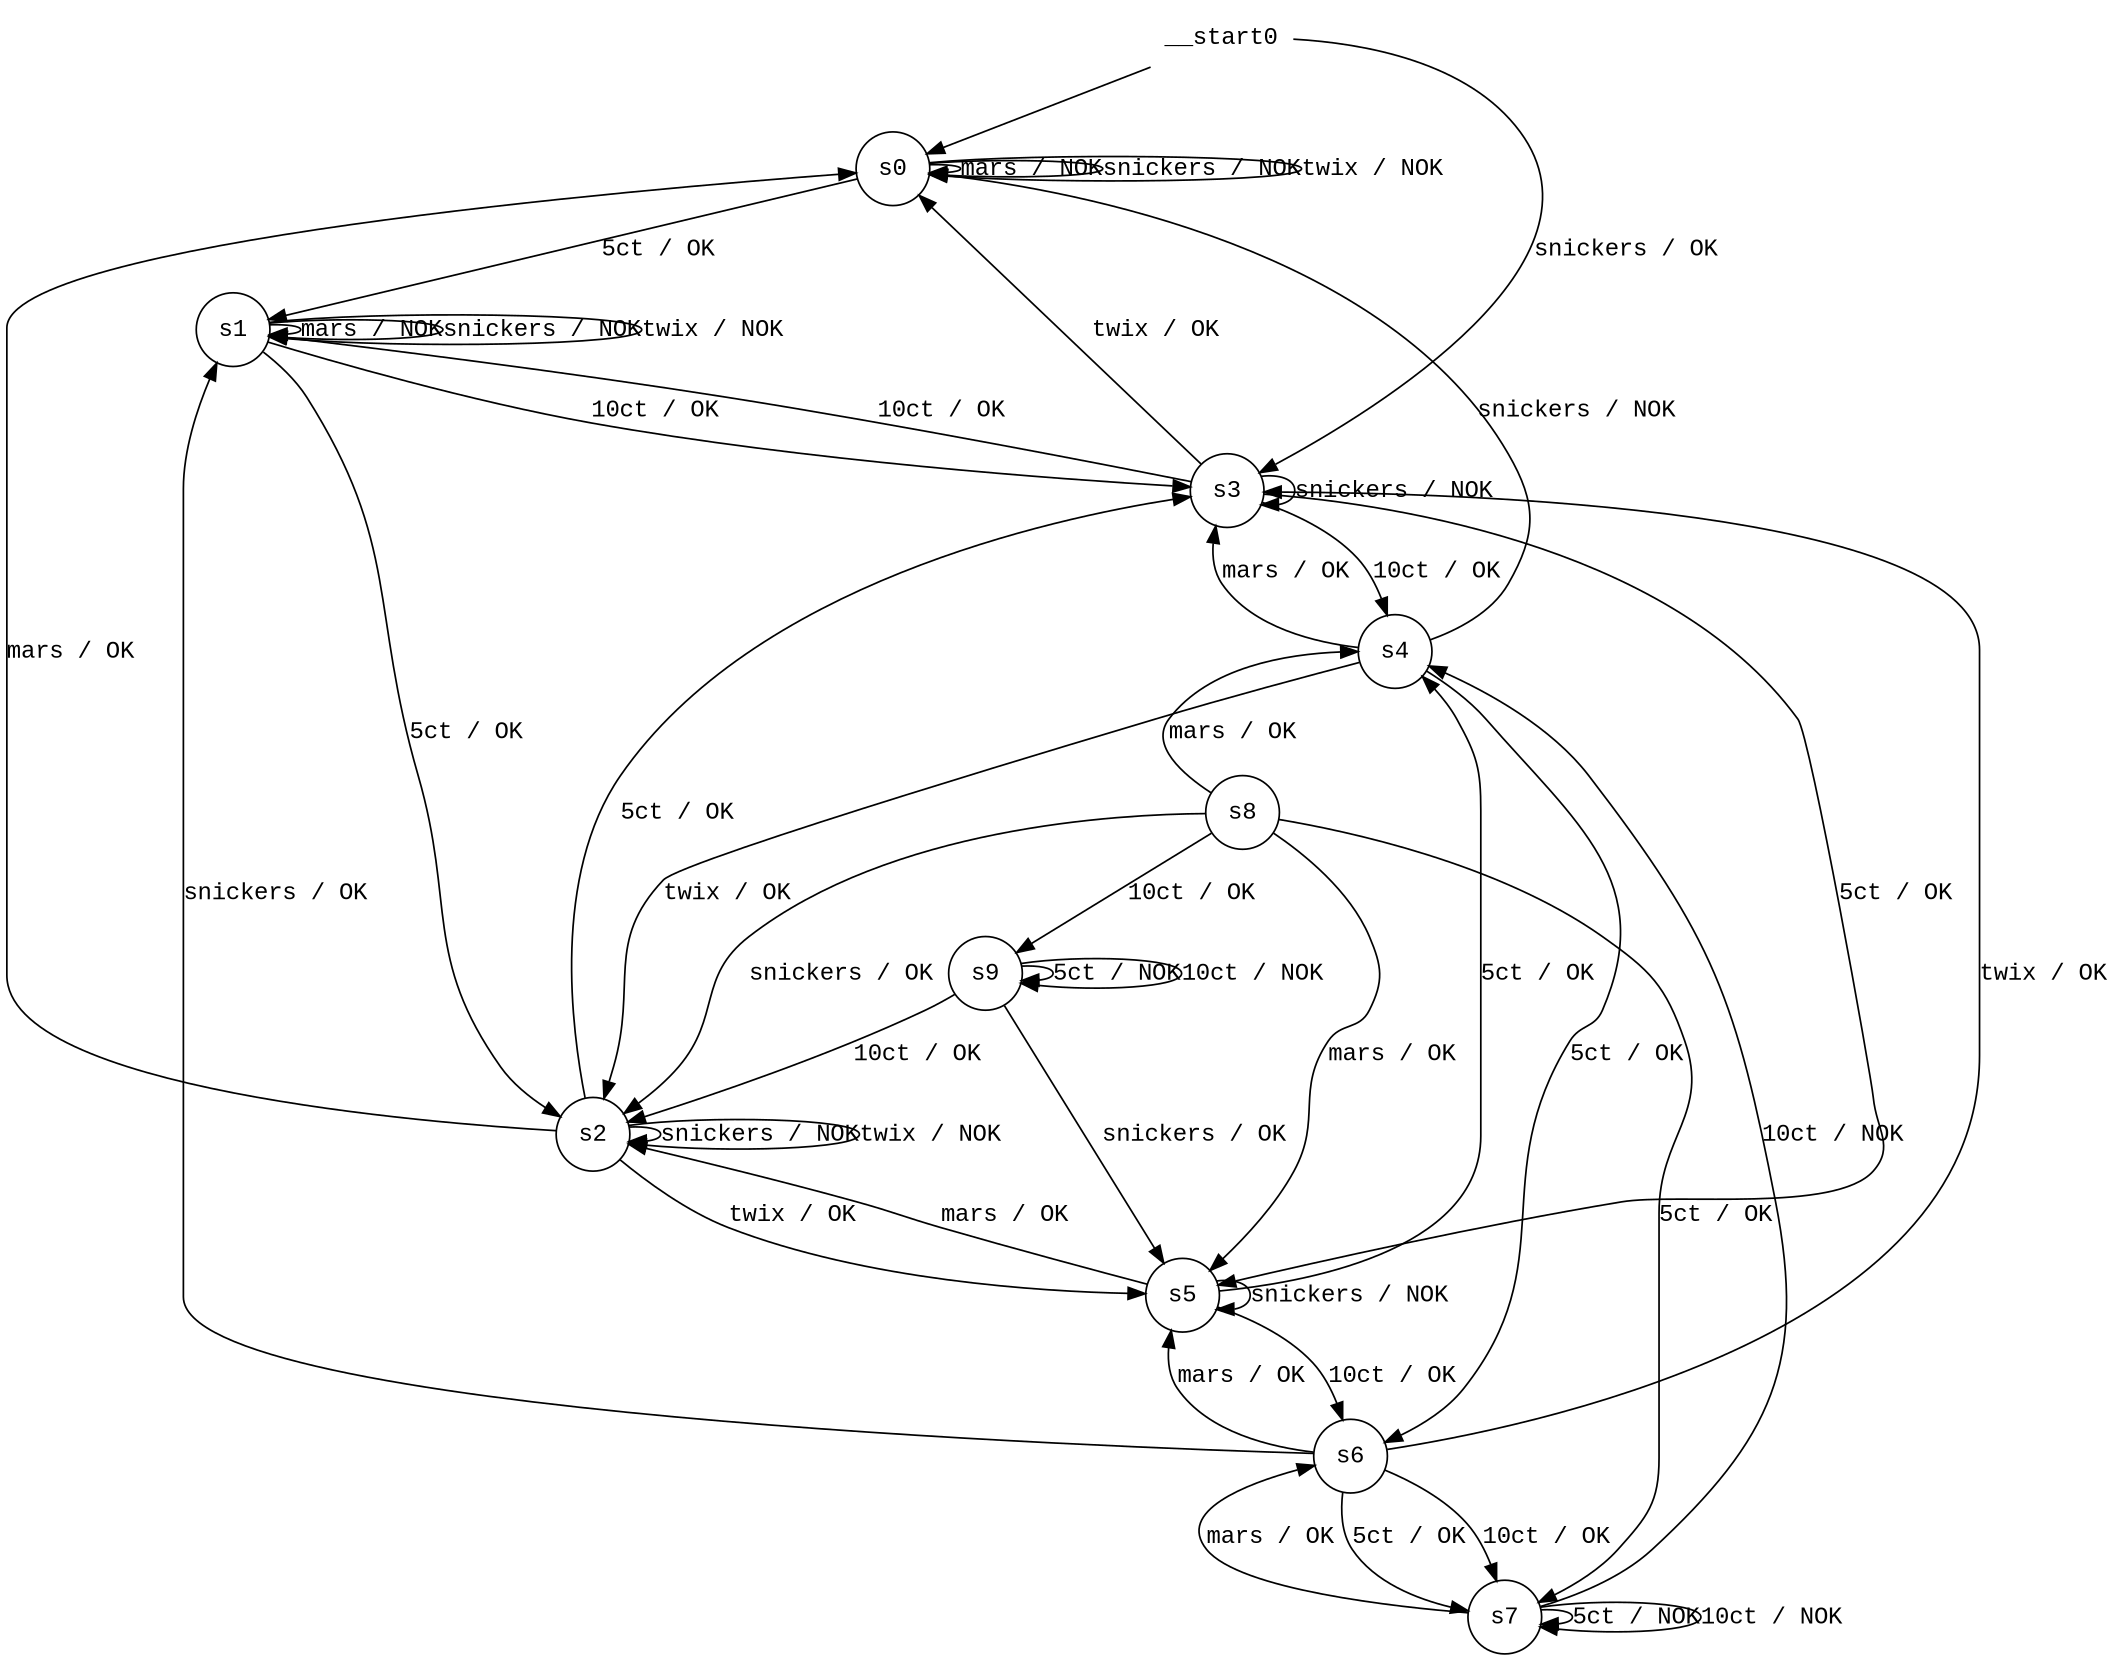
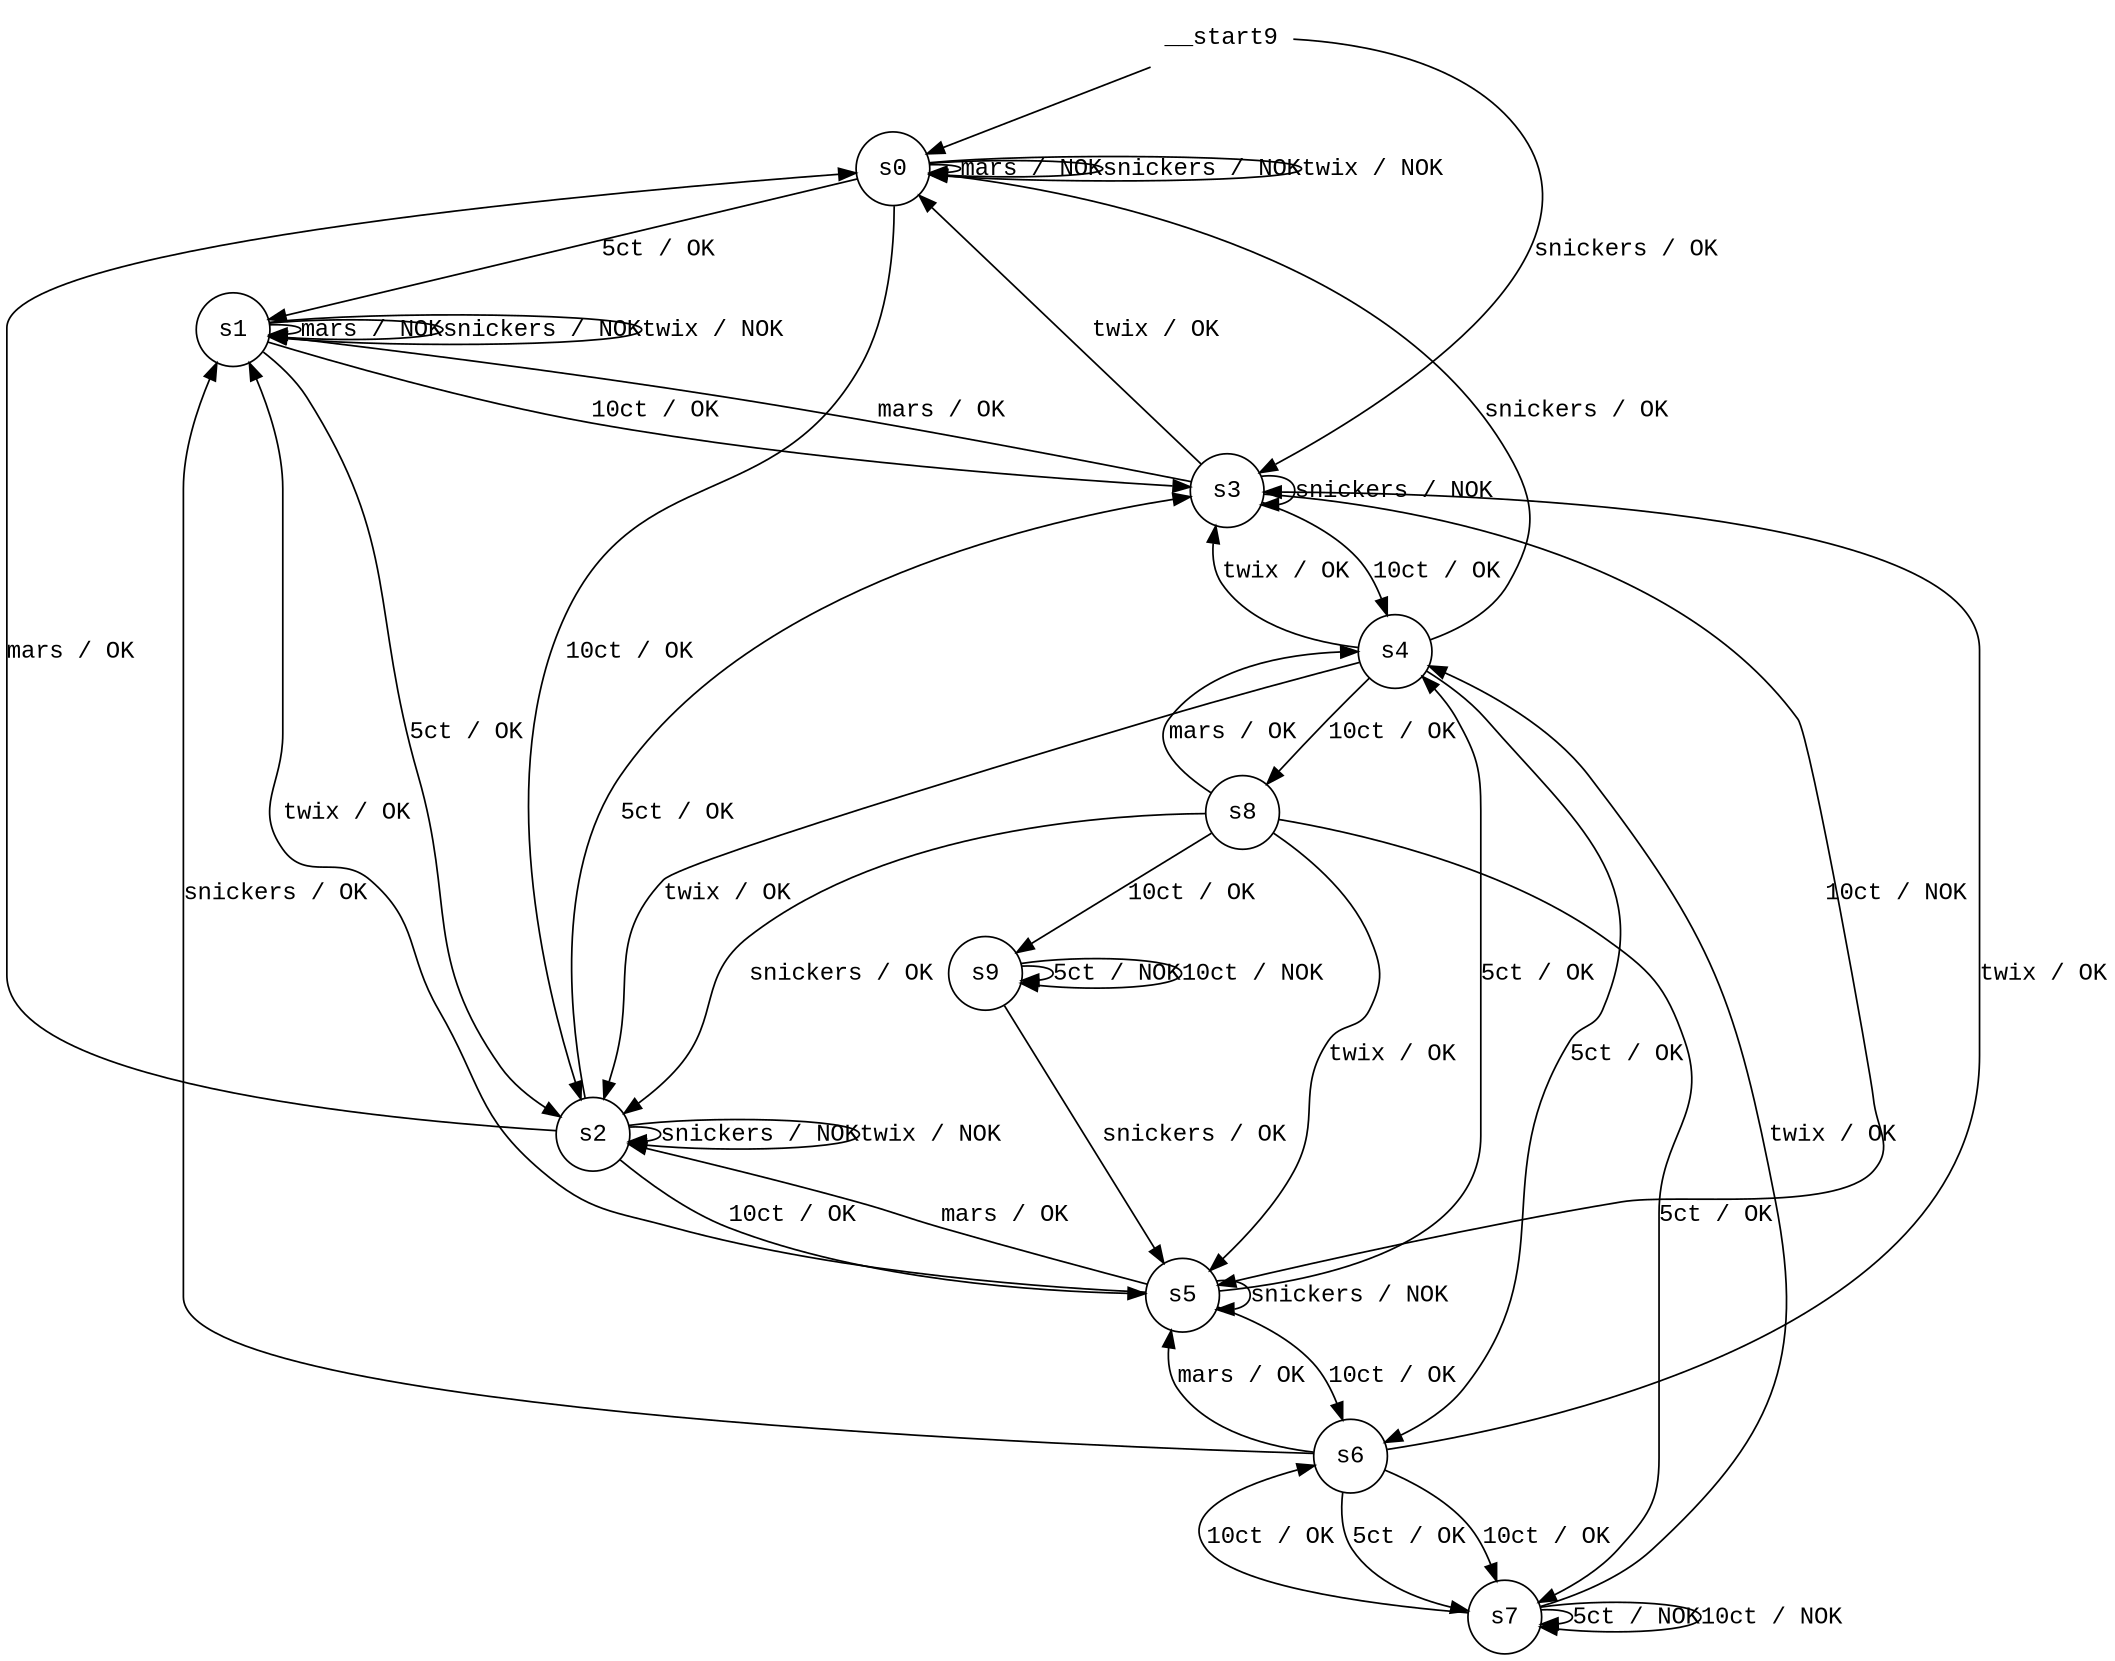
node "__start0": label "__start0" -> "__start9"
edge "s3" -> "s1": label "10ct / OK" -> "mars / OK"
edge "s4" -> "s0": label "snickers / NOK" -> "snickers / OK"
edge "s4" -> "s3": label "mars / OK" -> "twix / OK"
edge "s4" -> "s8": added, label "10ct / OK"
edge "s3" -> "s5": label "5ct / OK" -> "10ct / NOK"
edge "s5" -> "s1": added, label "twix / OK"
edge "s8" -> "s5": label "mars / OK" -> "twix / OK"
edge "s9" -> "s2": now "s0" -> "s2"
edge "s7" -> "s4": label "10ct / NOK" -> "twix / OK"
edge "s2" -> "s5": label "twix / OK" -> "10ct / OK"
edge "s7" -> "s6": label "mars / OK" -> "10ct / OK"
